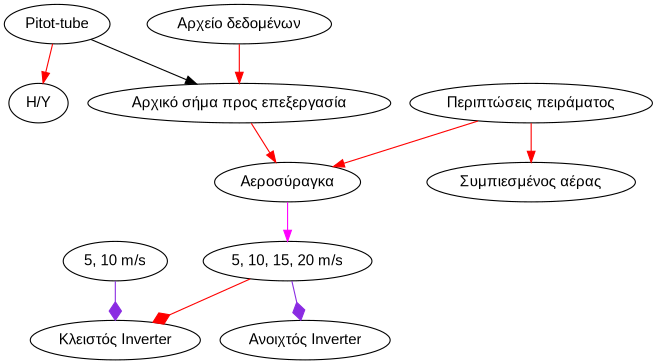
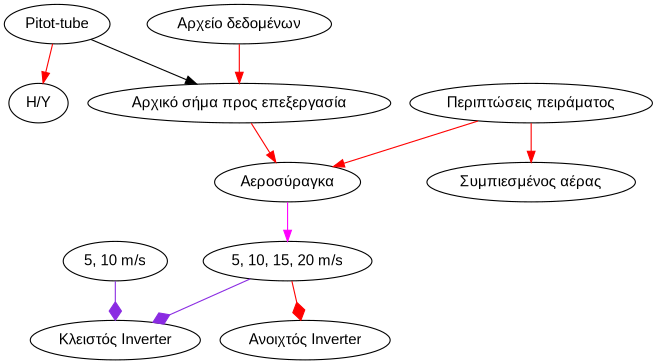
edge "5, 10, 15, 20 m/s" -> "Ανοιχτός Inverter": color blueviolet -> red
edge "5, 10, 15, 20 m/s" -> "Κλειστός Inverter": color red -> blueviolet
